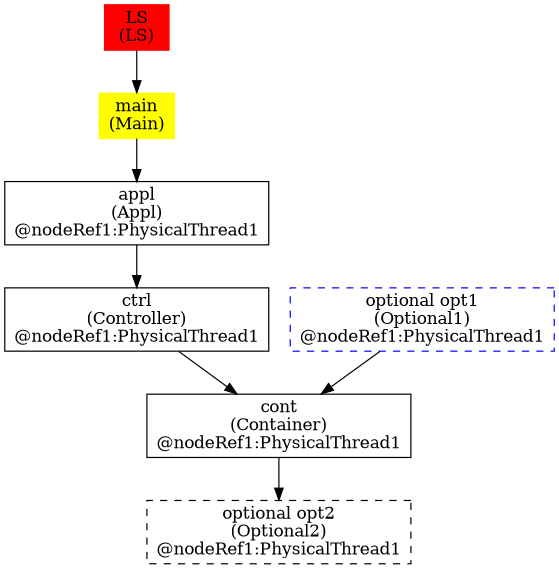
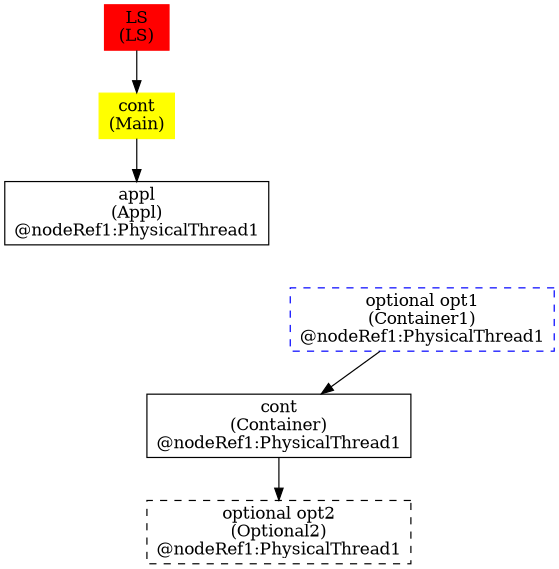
node "main (Main)": label "main (Main)" -> "cont (Main)"
node "ctrl (Controller) @nodeRef1:PhysicalThread1": removed
node "optional opt1 (Optional1) @nodeRef1:PhysicalThread1": label "optional opt1 (Optional1) @nodeRef1:PhysicalThread1" -> "optional opt1 (Container1) @nodeRef1:PhysicalThread1"
